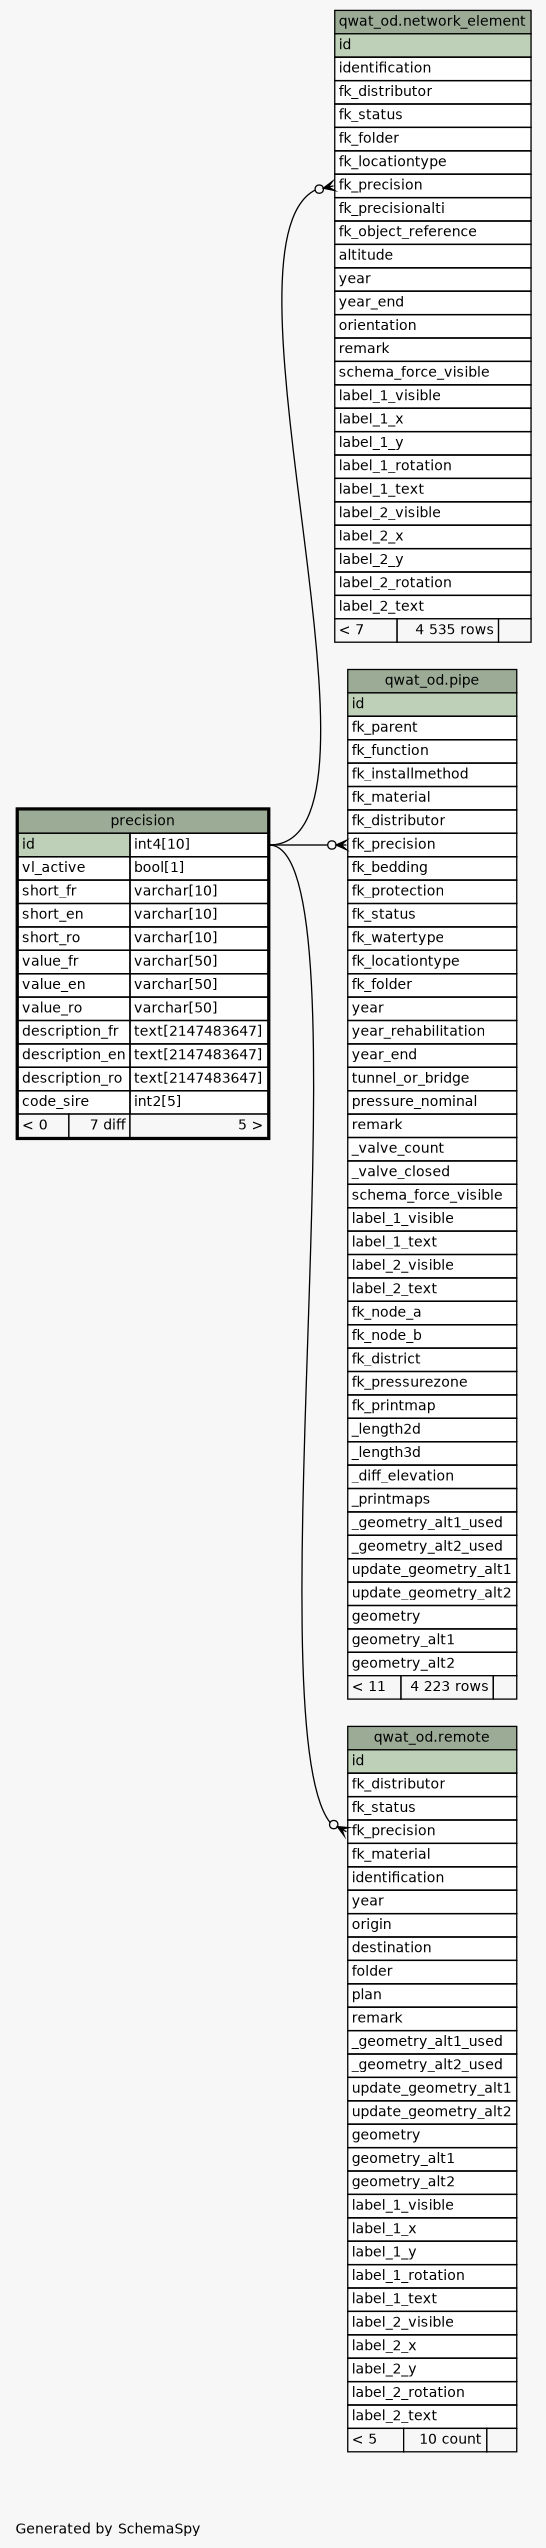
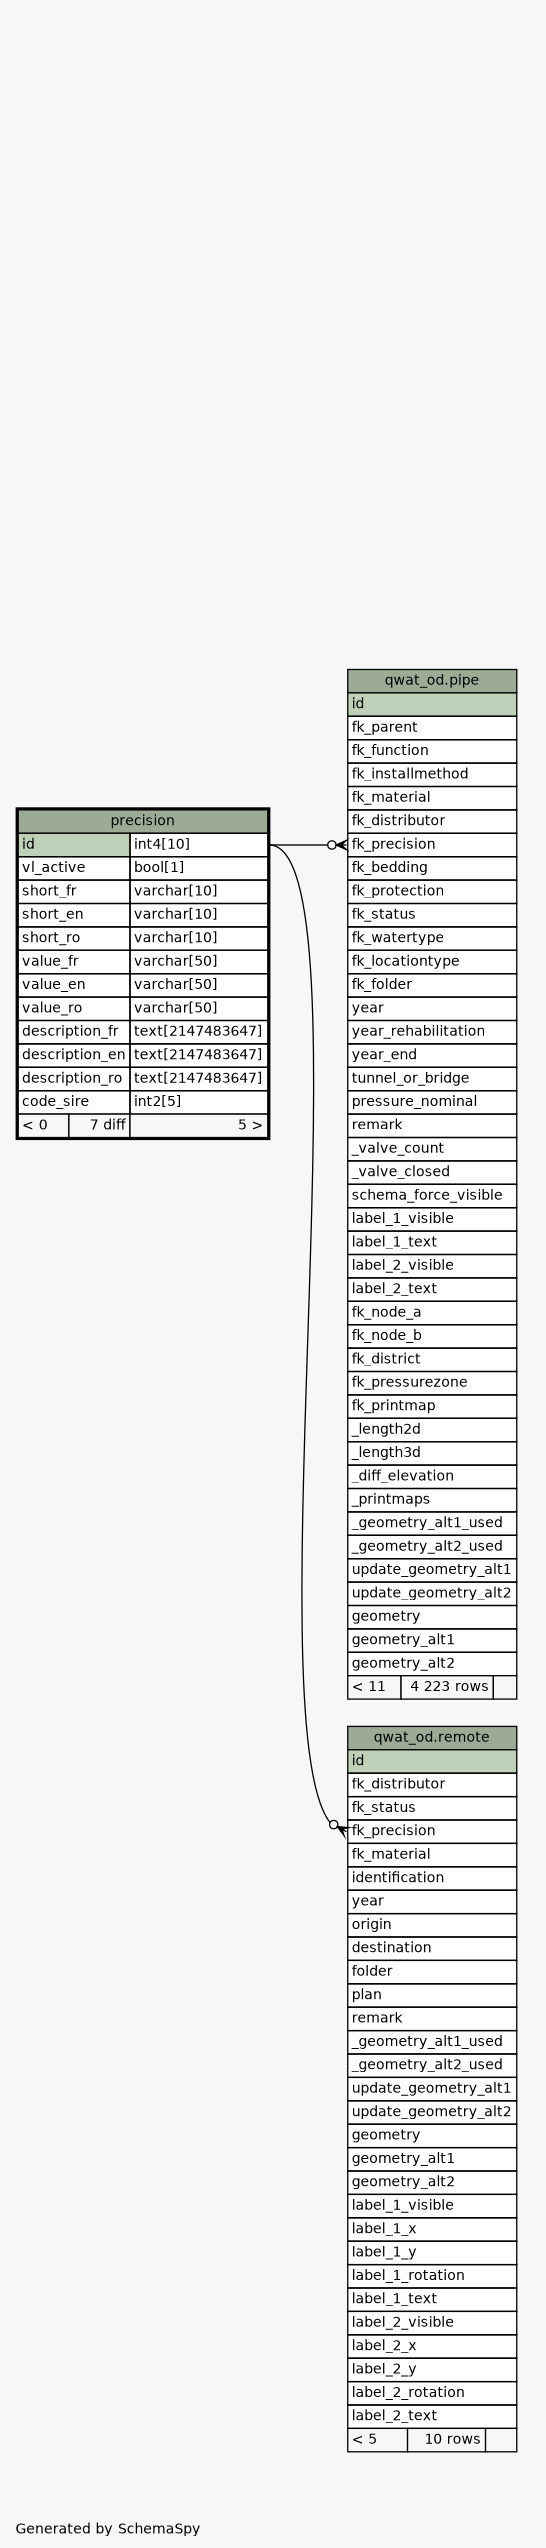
node "qwat_od.network_element": removed
node "qwat_od.remote": text "10 count" -> "10 rows"
